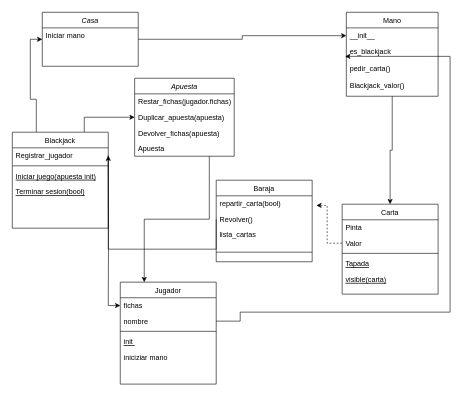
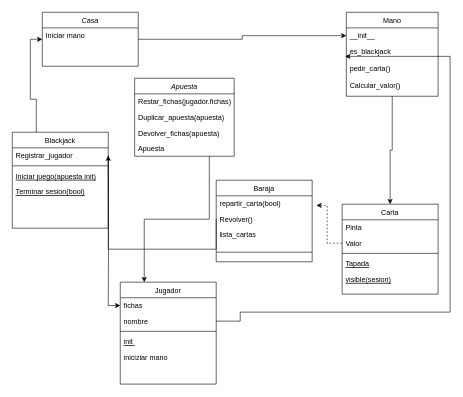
node "Blackjack_valor()": label "Blackjack_valor()" -> "Calcular_valor()"
edge "Blackjack" -> "Duplicar_apuesta(apuesta)": removed
node "visible(carta)": label "visible(carta)" -> "visible(sesion)"
